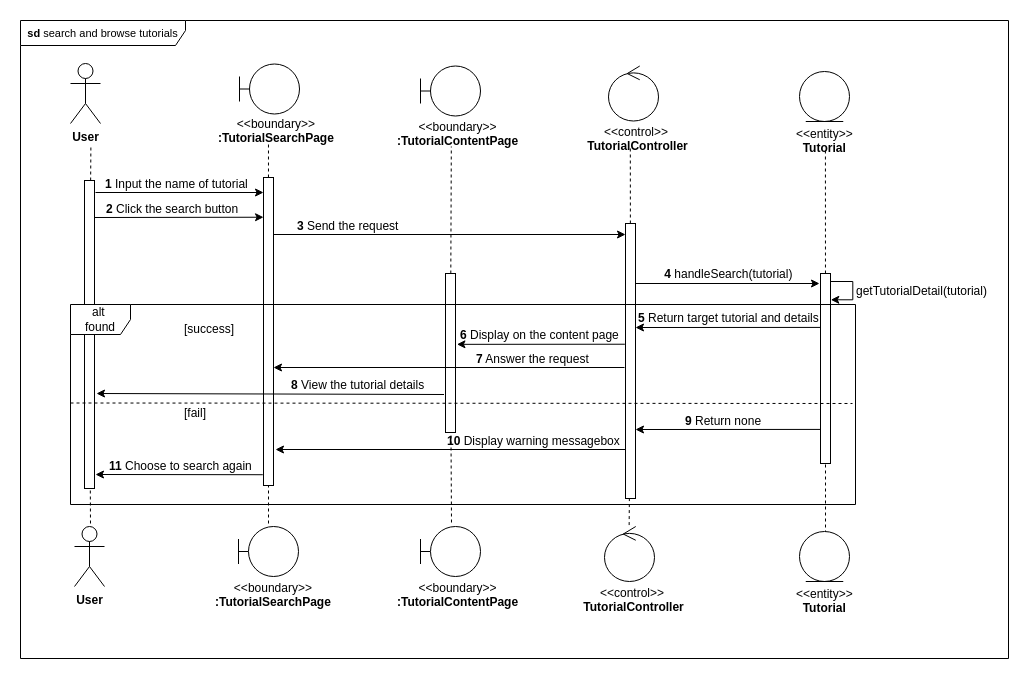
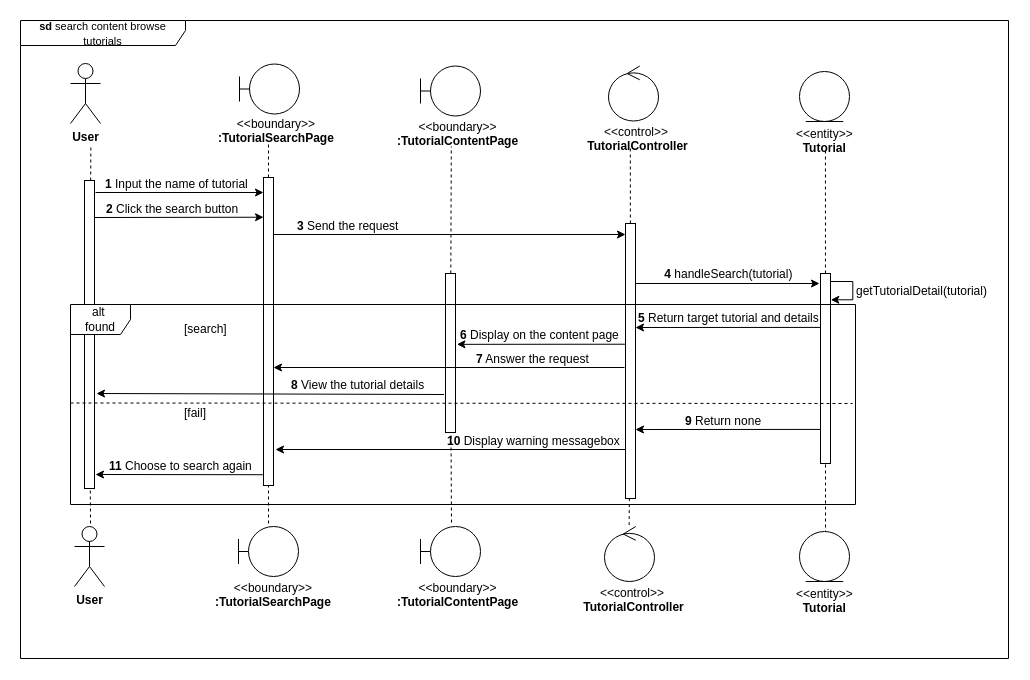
node "sd search and browse tutorials": label "sd search and browse tutorials" -> "sd search content browse tutorials"
node "[success]": label "[success]" -> "[search]"
